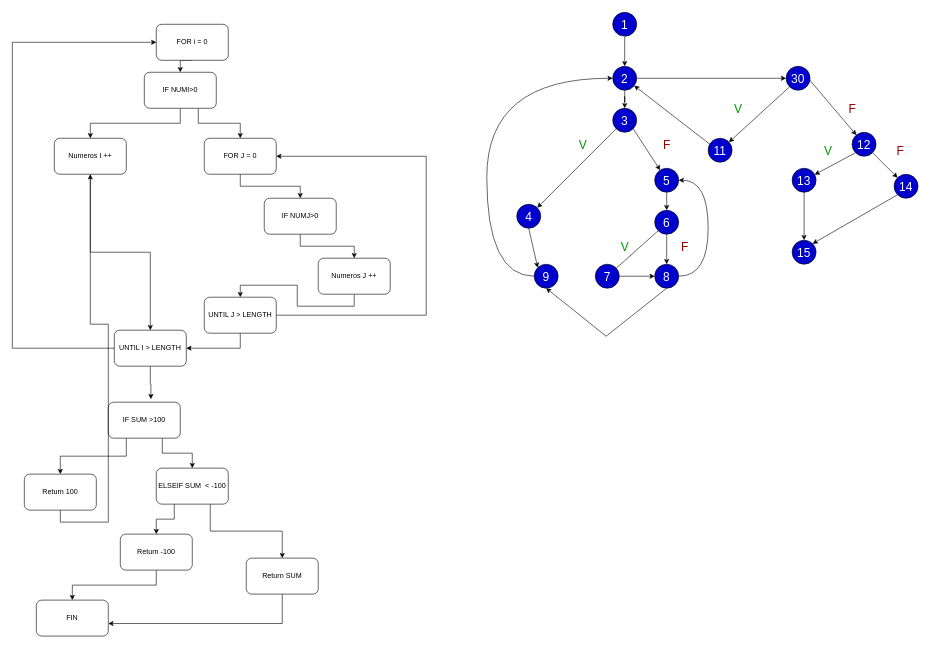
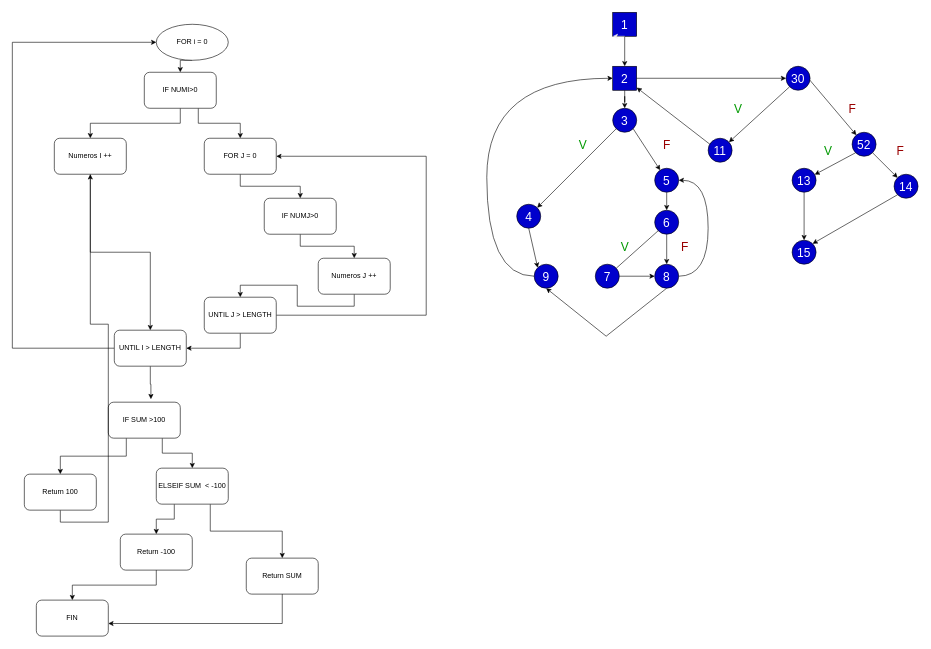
node "1": shape ellipse -> rectangle
node "FOR i = 0": shape rounded rectangle -> ellipse
node "2": shape ellipse -> rectangle
node "12": label "12" -> "52"
